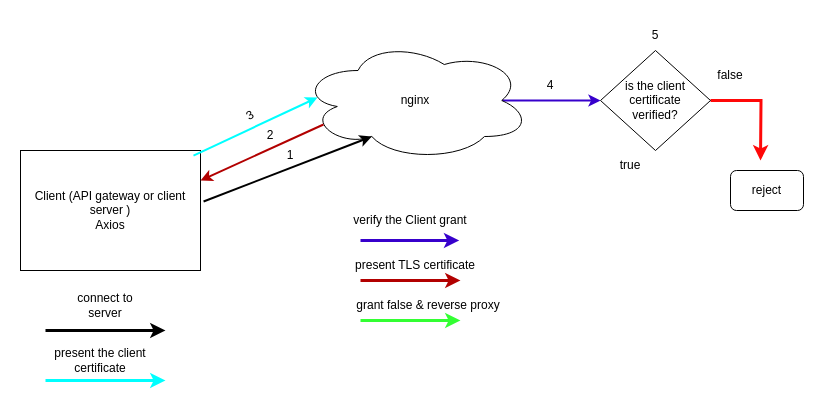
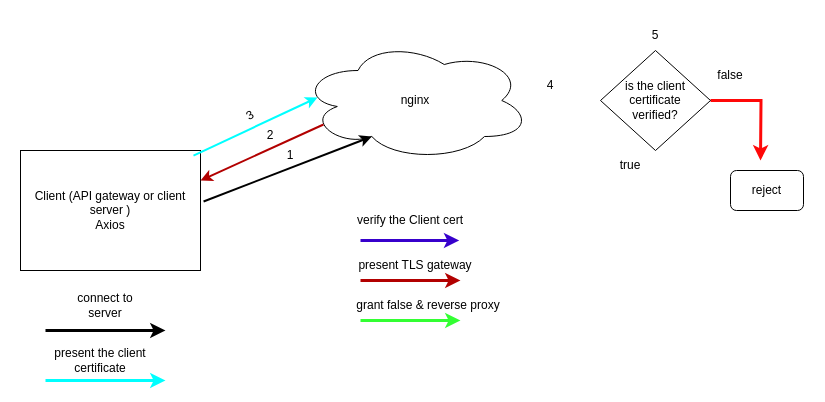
edge "nginx" -> "is the client certificate verified?": removed
node "verify the Client grant": label "verify the Client grant" -> "verify the Client cert"
node "present TLS certificate": label "present TLS certificate" -> "present TLS gateway"
